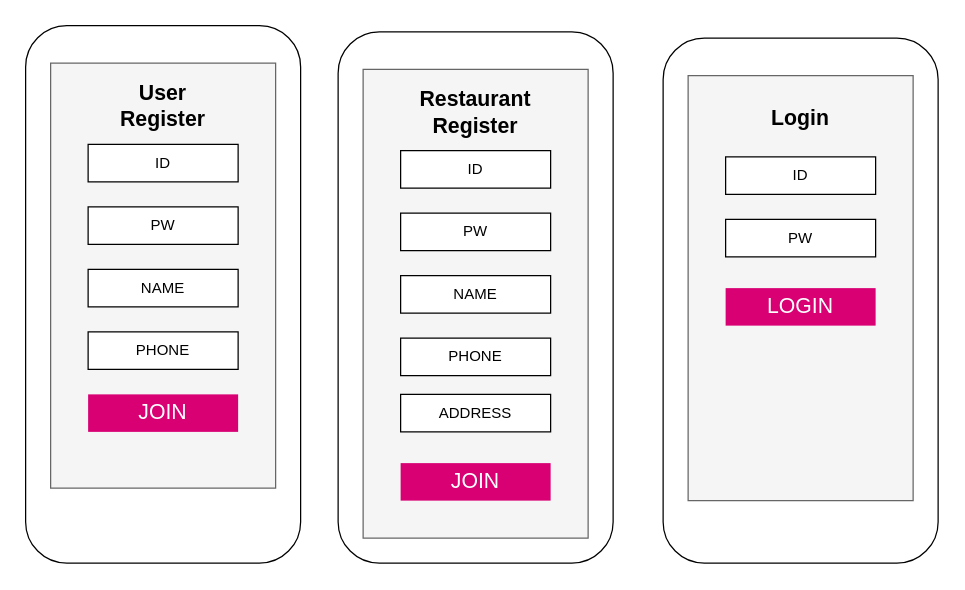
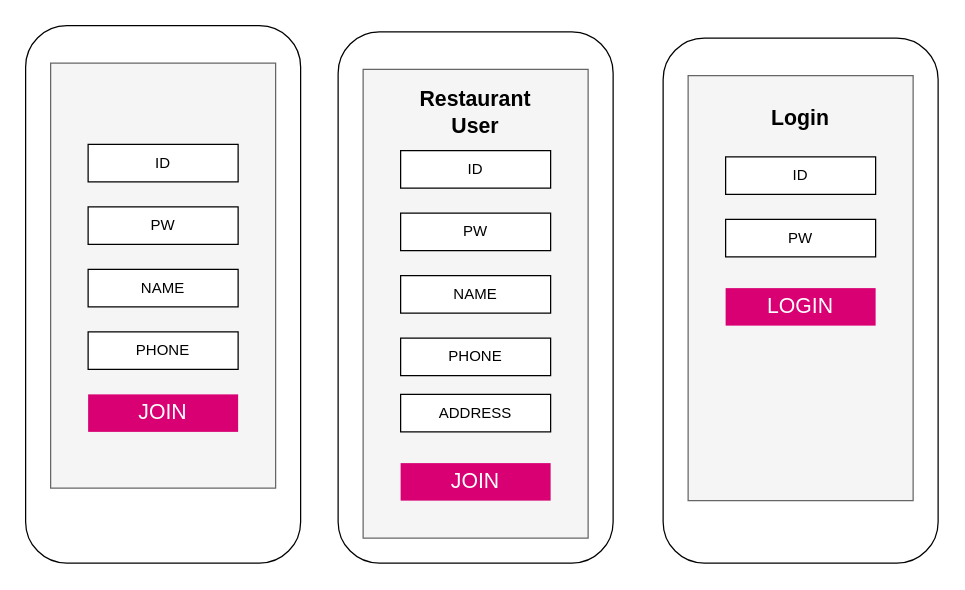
node "User Register": removed
node "Restaurant Register": label "Restaurant Register" -> "Restaurant User"
